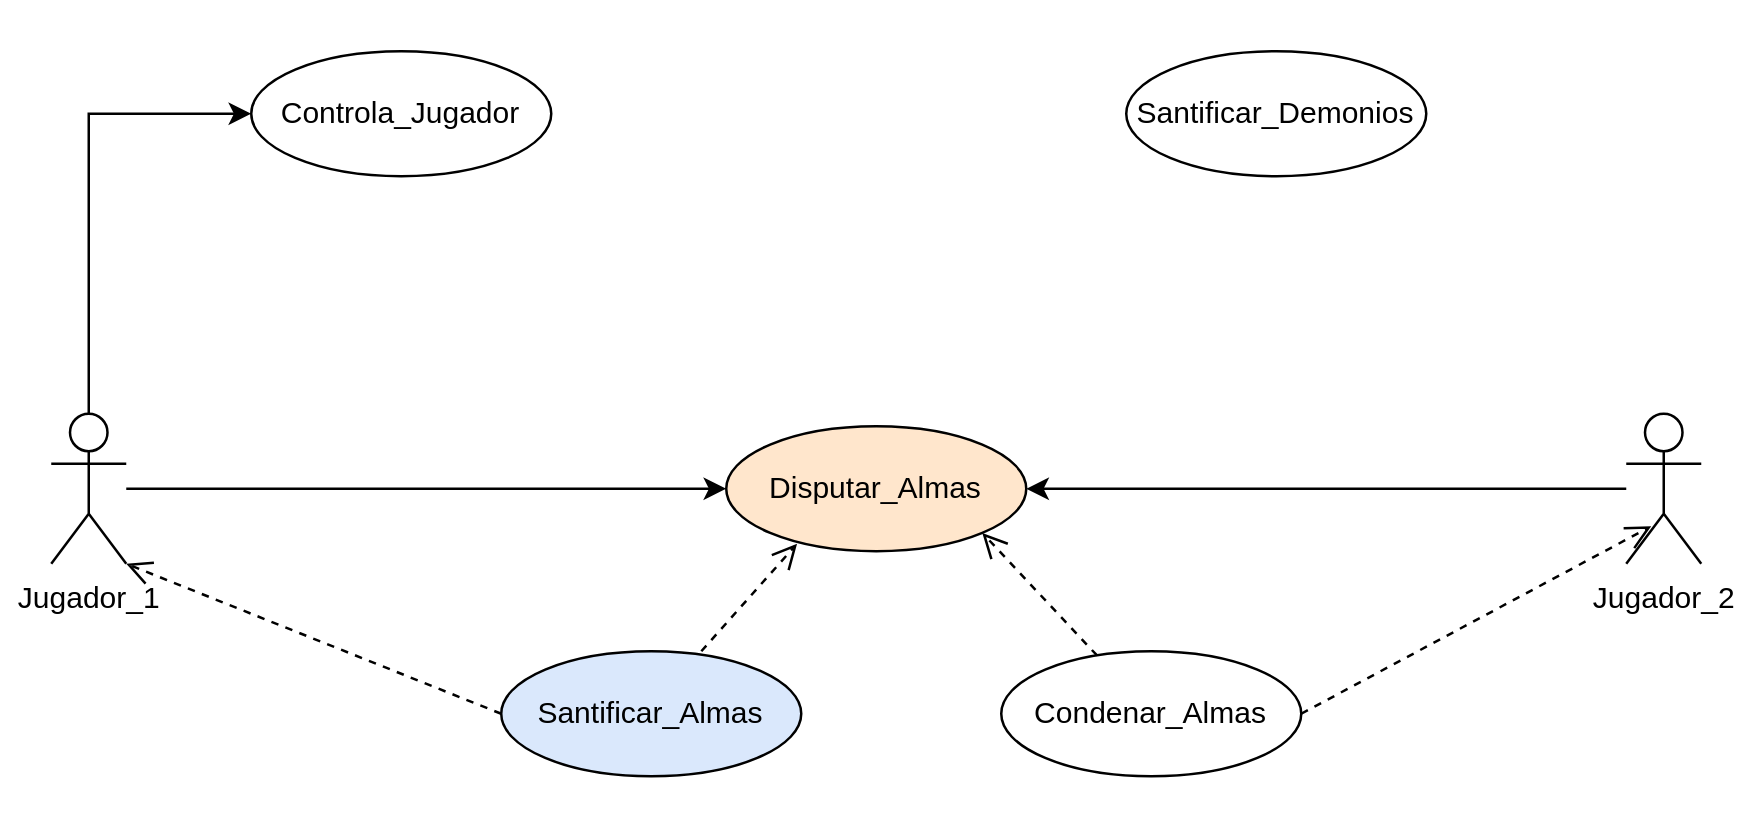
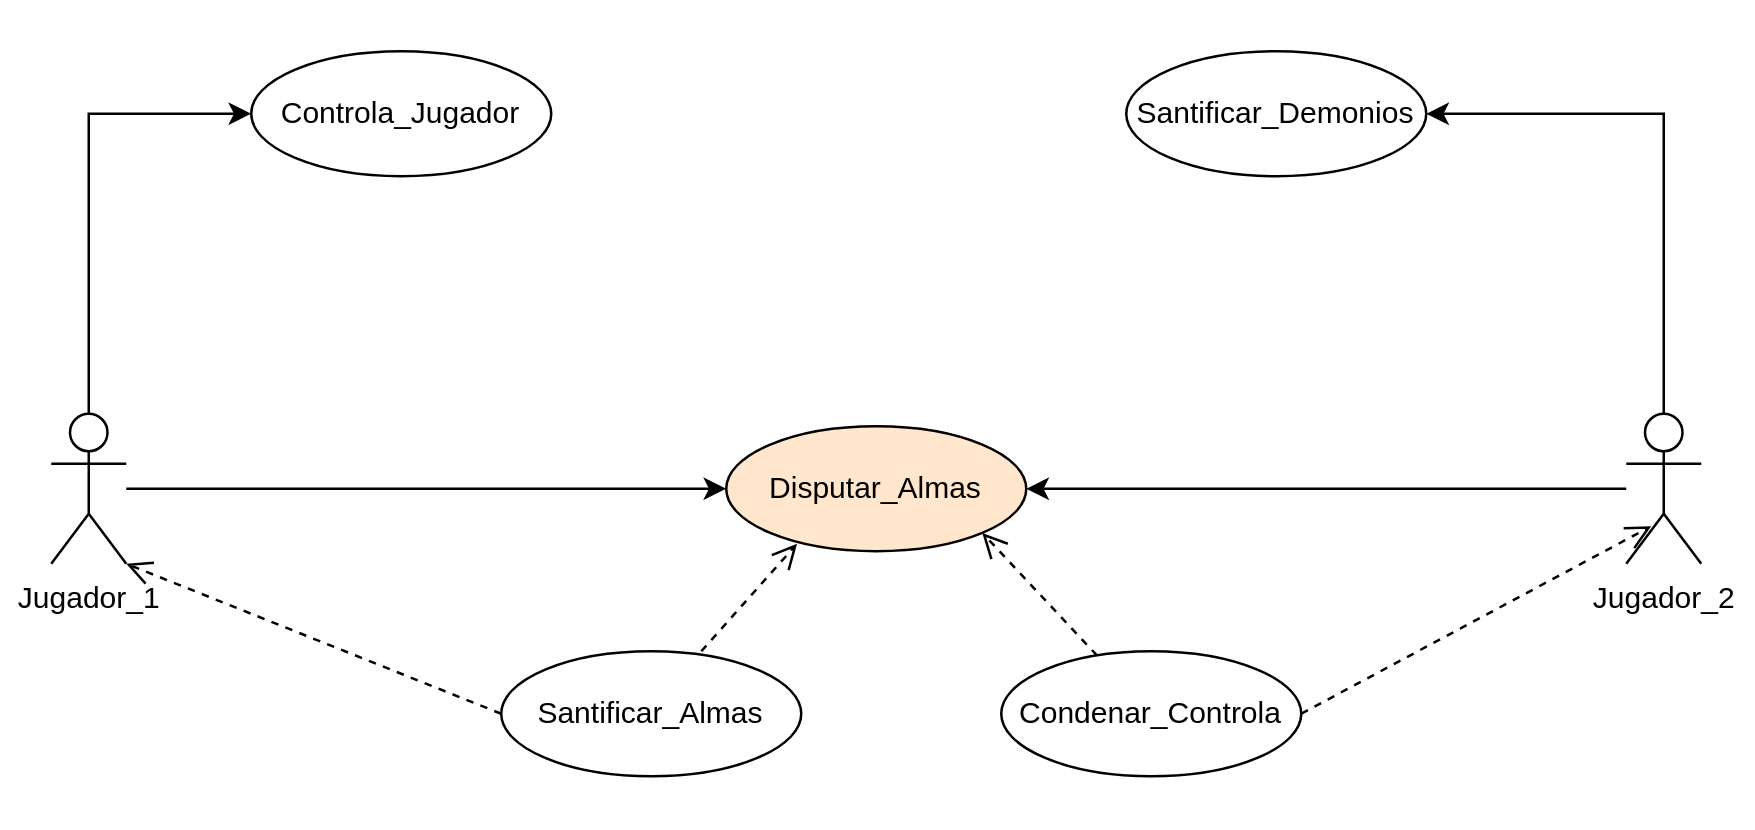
edge "Jugador_2" -> "Santificar_Demonios": added
node "Santificar_Almas": fillcolor #dae8fc -> #ffffff
node "Condenar_Almas": label "Condenar_Almas" -> "Condenar_Controla"
